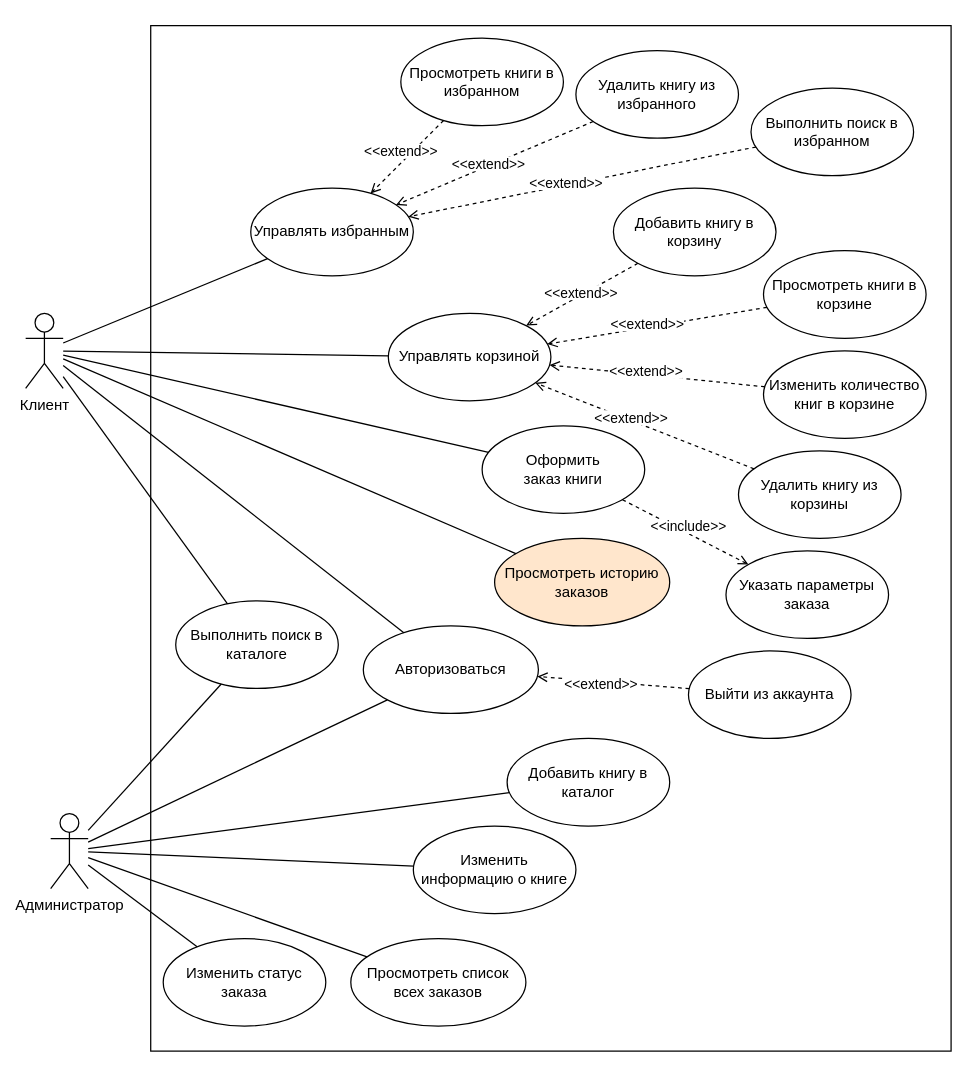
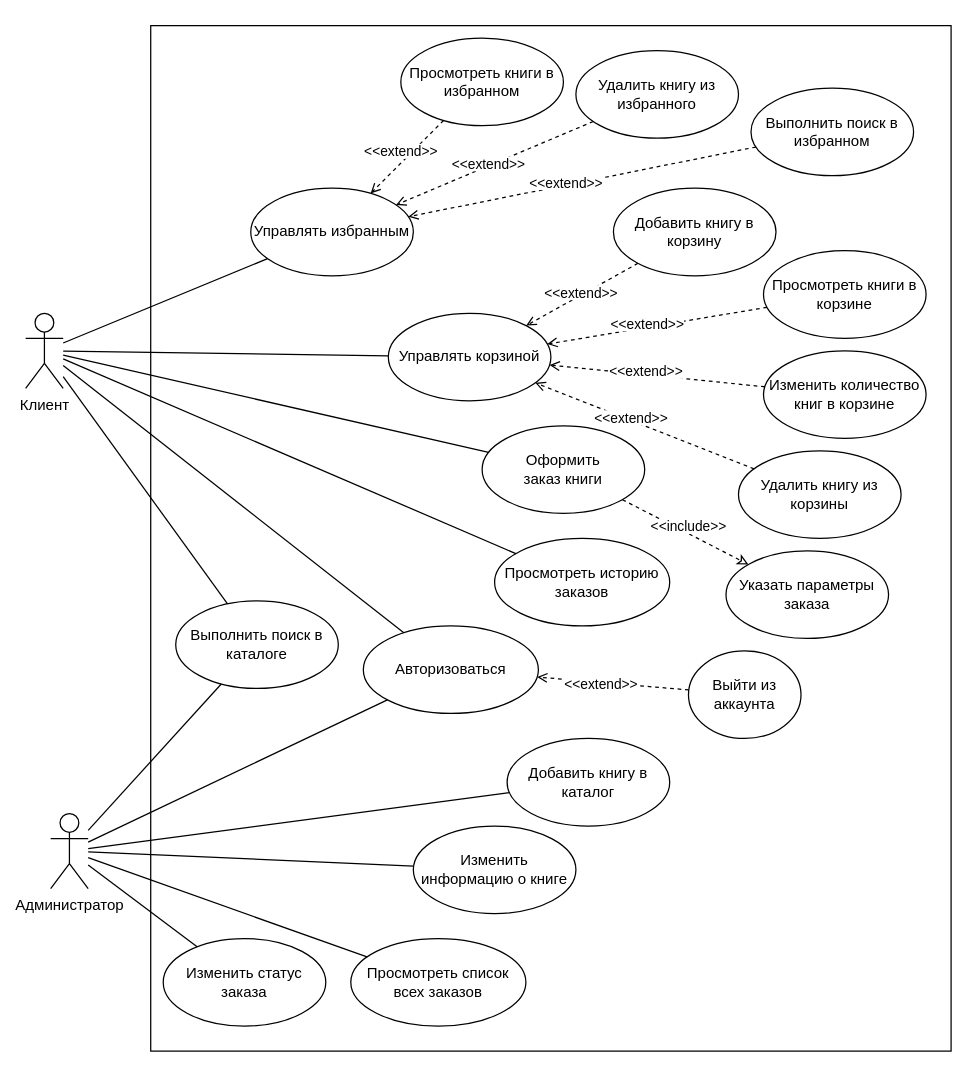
edge "Оформить заказ книги" -> "Указать параметры заказа": arrowhead open -> classic
node "Просмотреть историю заказов": fillcolor #ffe6cc -> #ffffff
node "Выйти из аккаунта": size 163x88 -> 113x88
